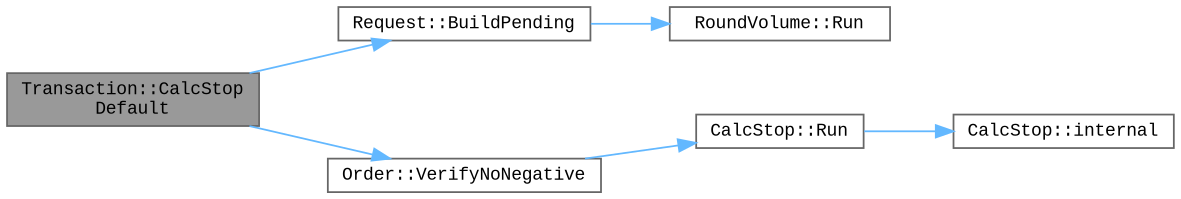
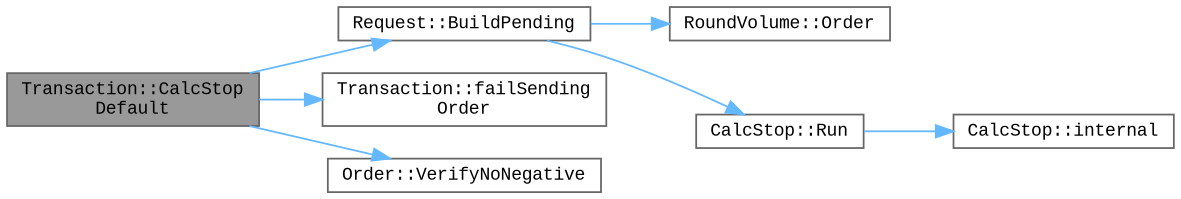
node "RoundVolume::Run": label "RoundVolume::Run" -> "RoundVolume::Order"
node "Transaction::failSending Order": added
edge "Order::VerifyNoNegative" -> "CalcStop::Run": now "Request::BuildPending" -> "CalcStop::Run"
